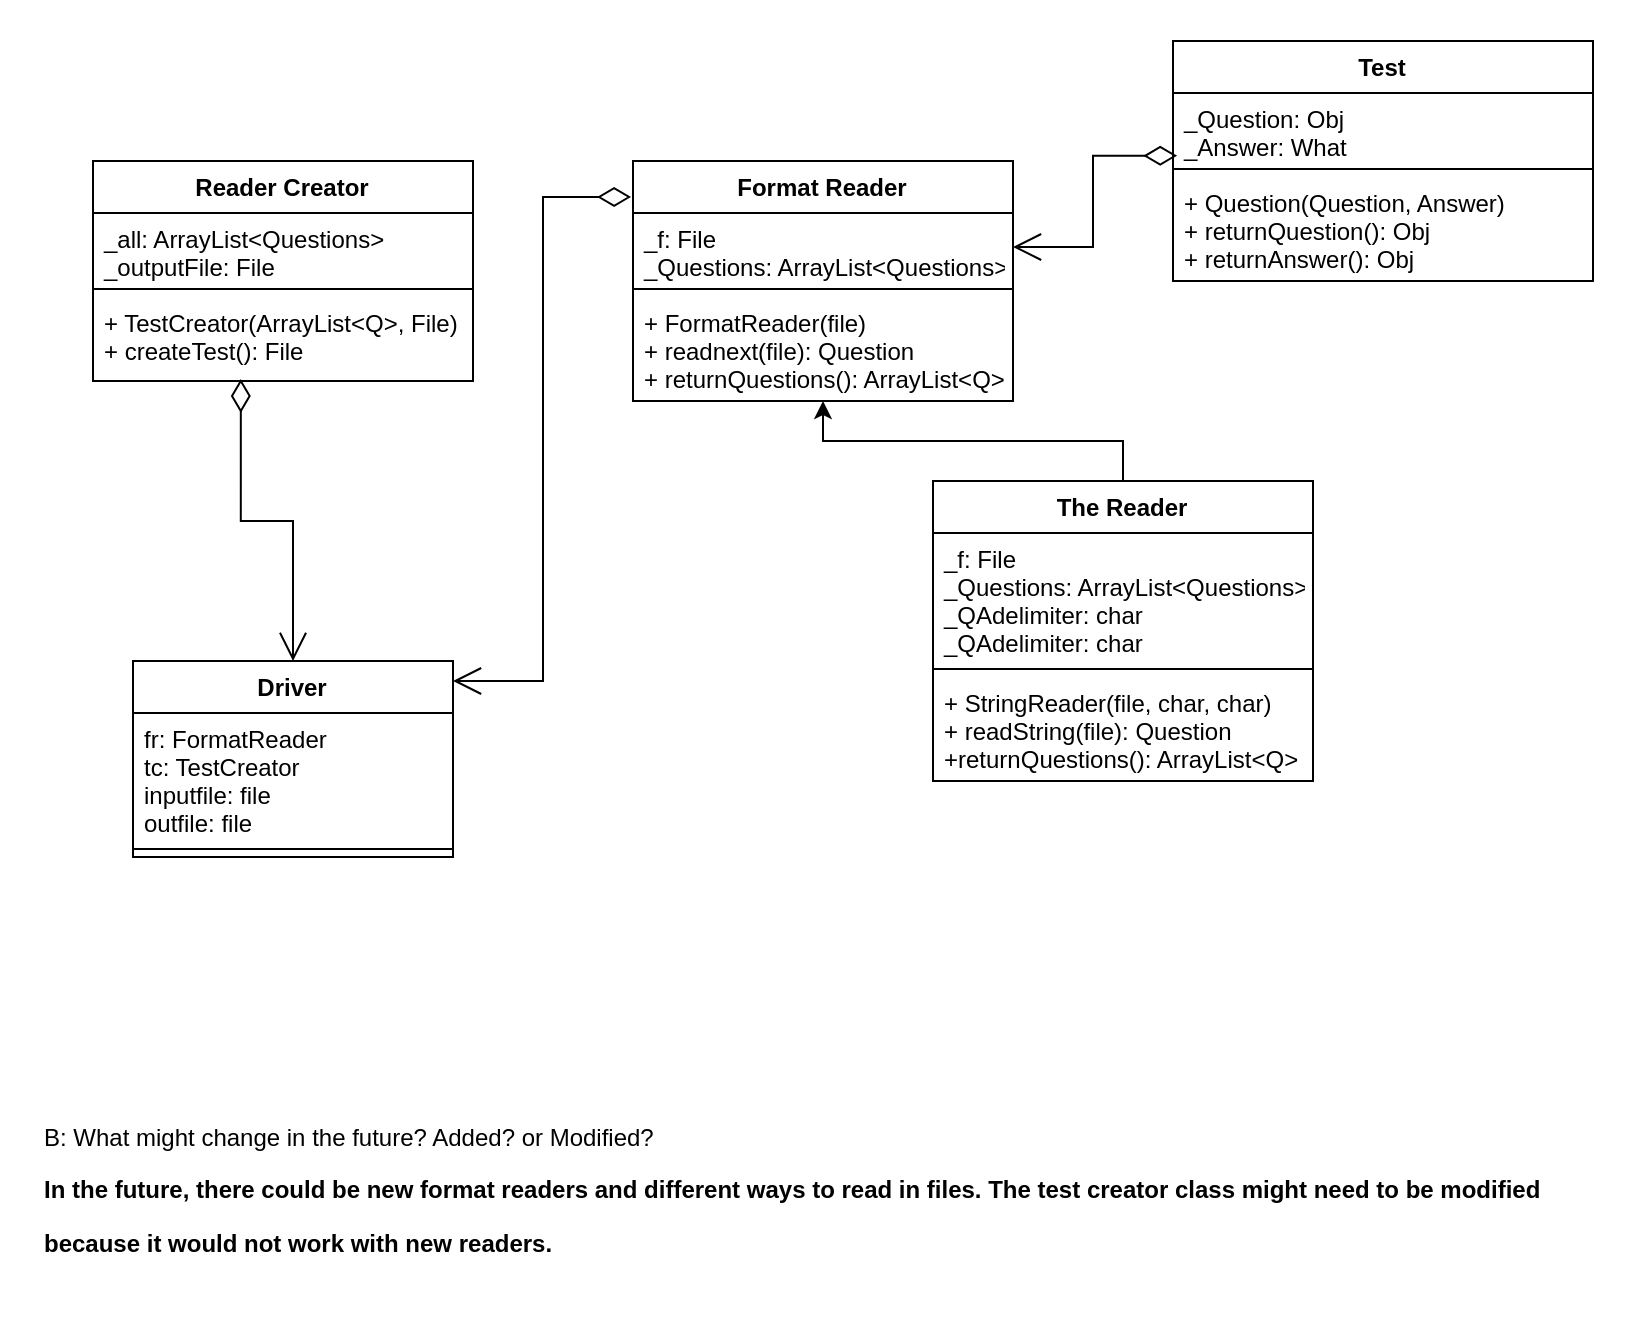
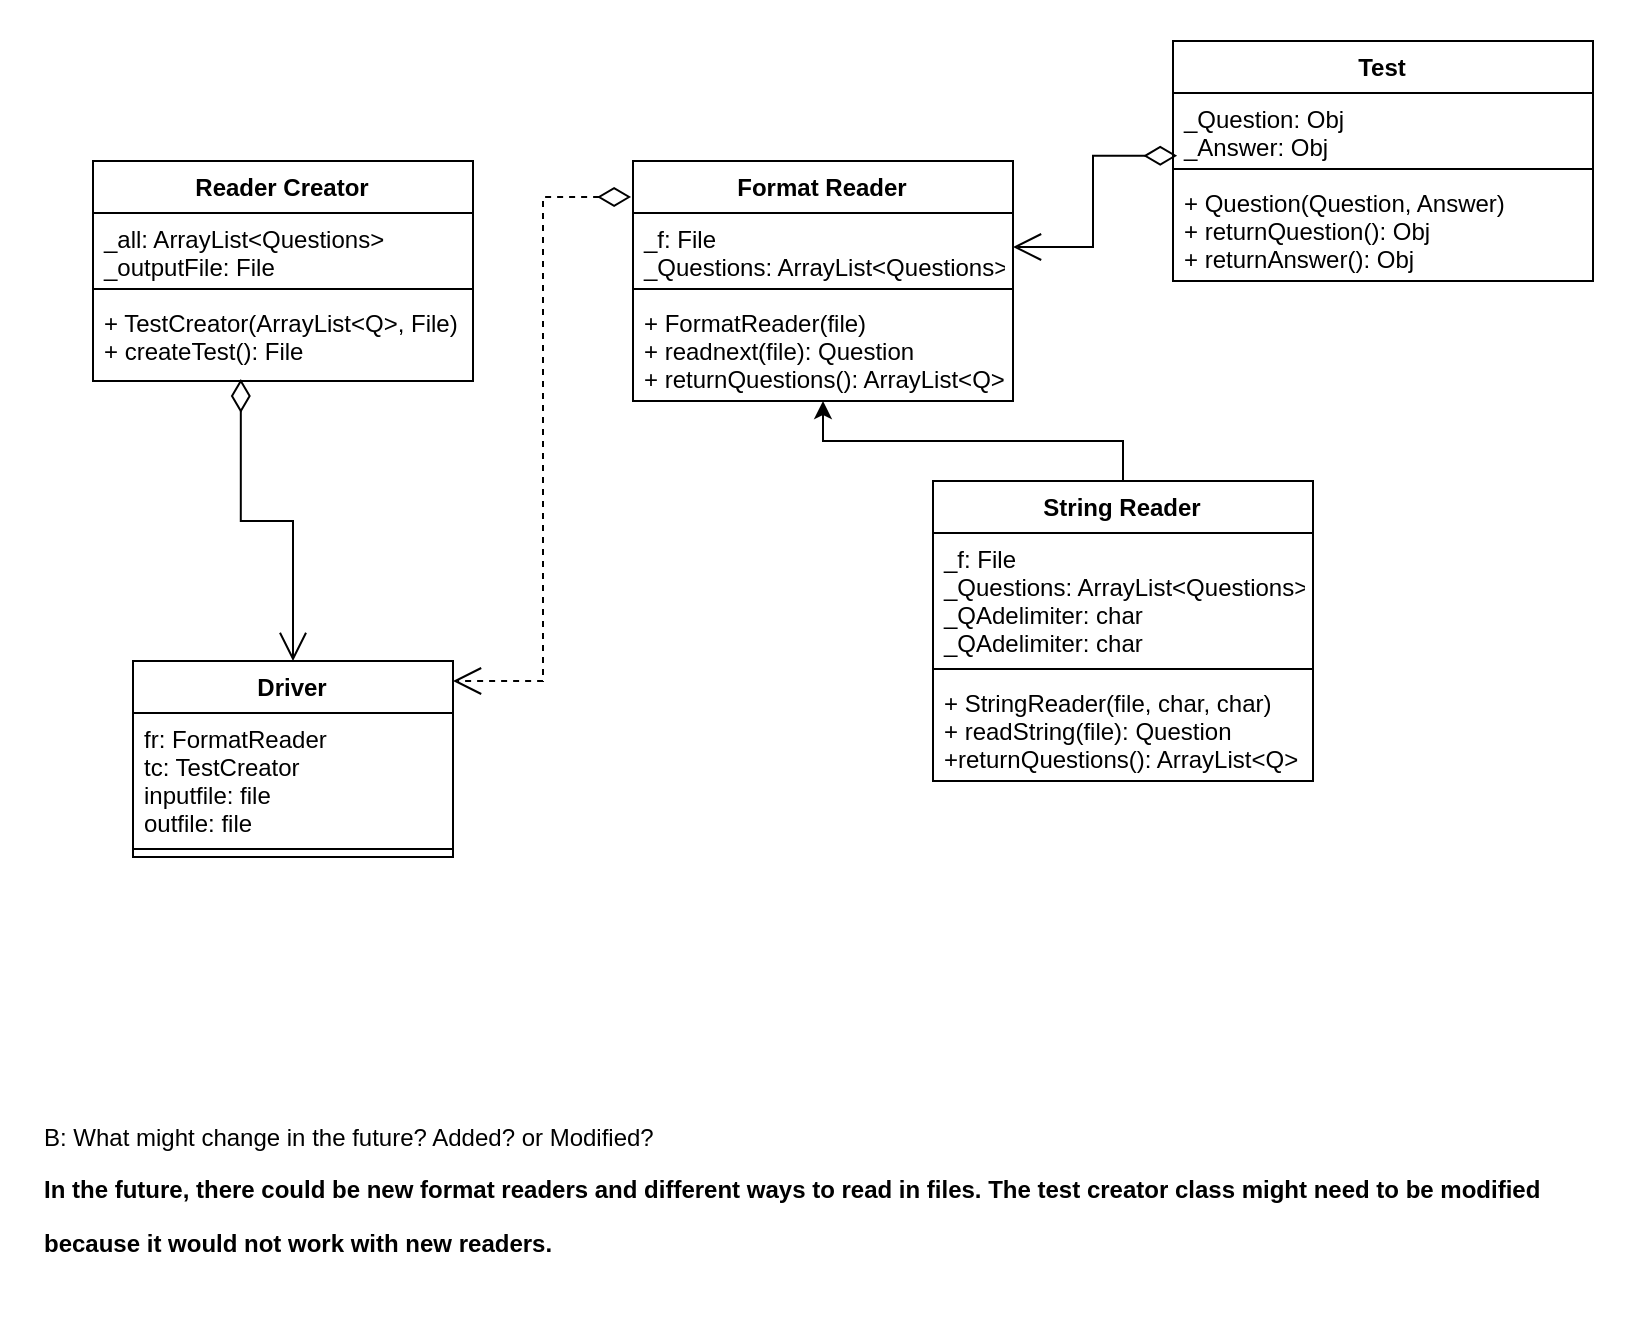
node "_Question: Obj _Answer: What": label "_Question: Obj _Answer: What" -> "_Question: Obj _Answer: Obj"
edge "Format Reader" -- "Driver": style solid -> dashed
node "The Reader": label "The Reader" -> "String Reader"
